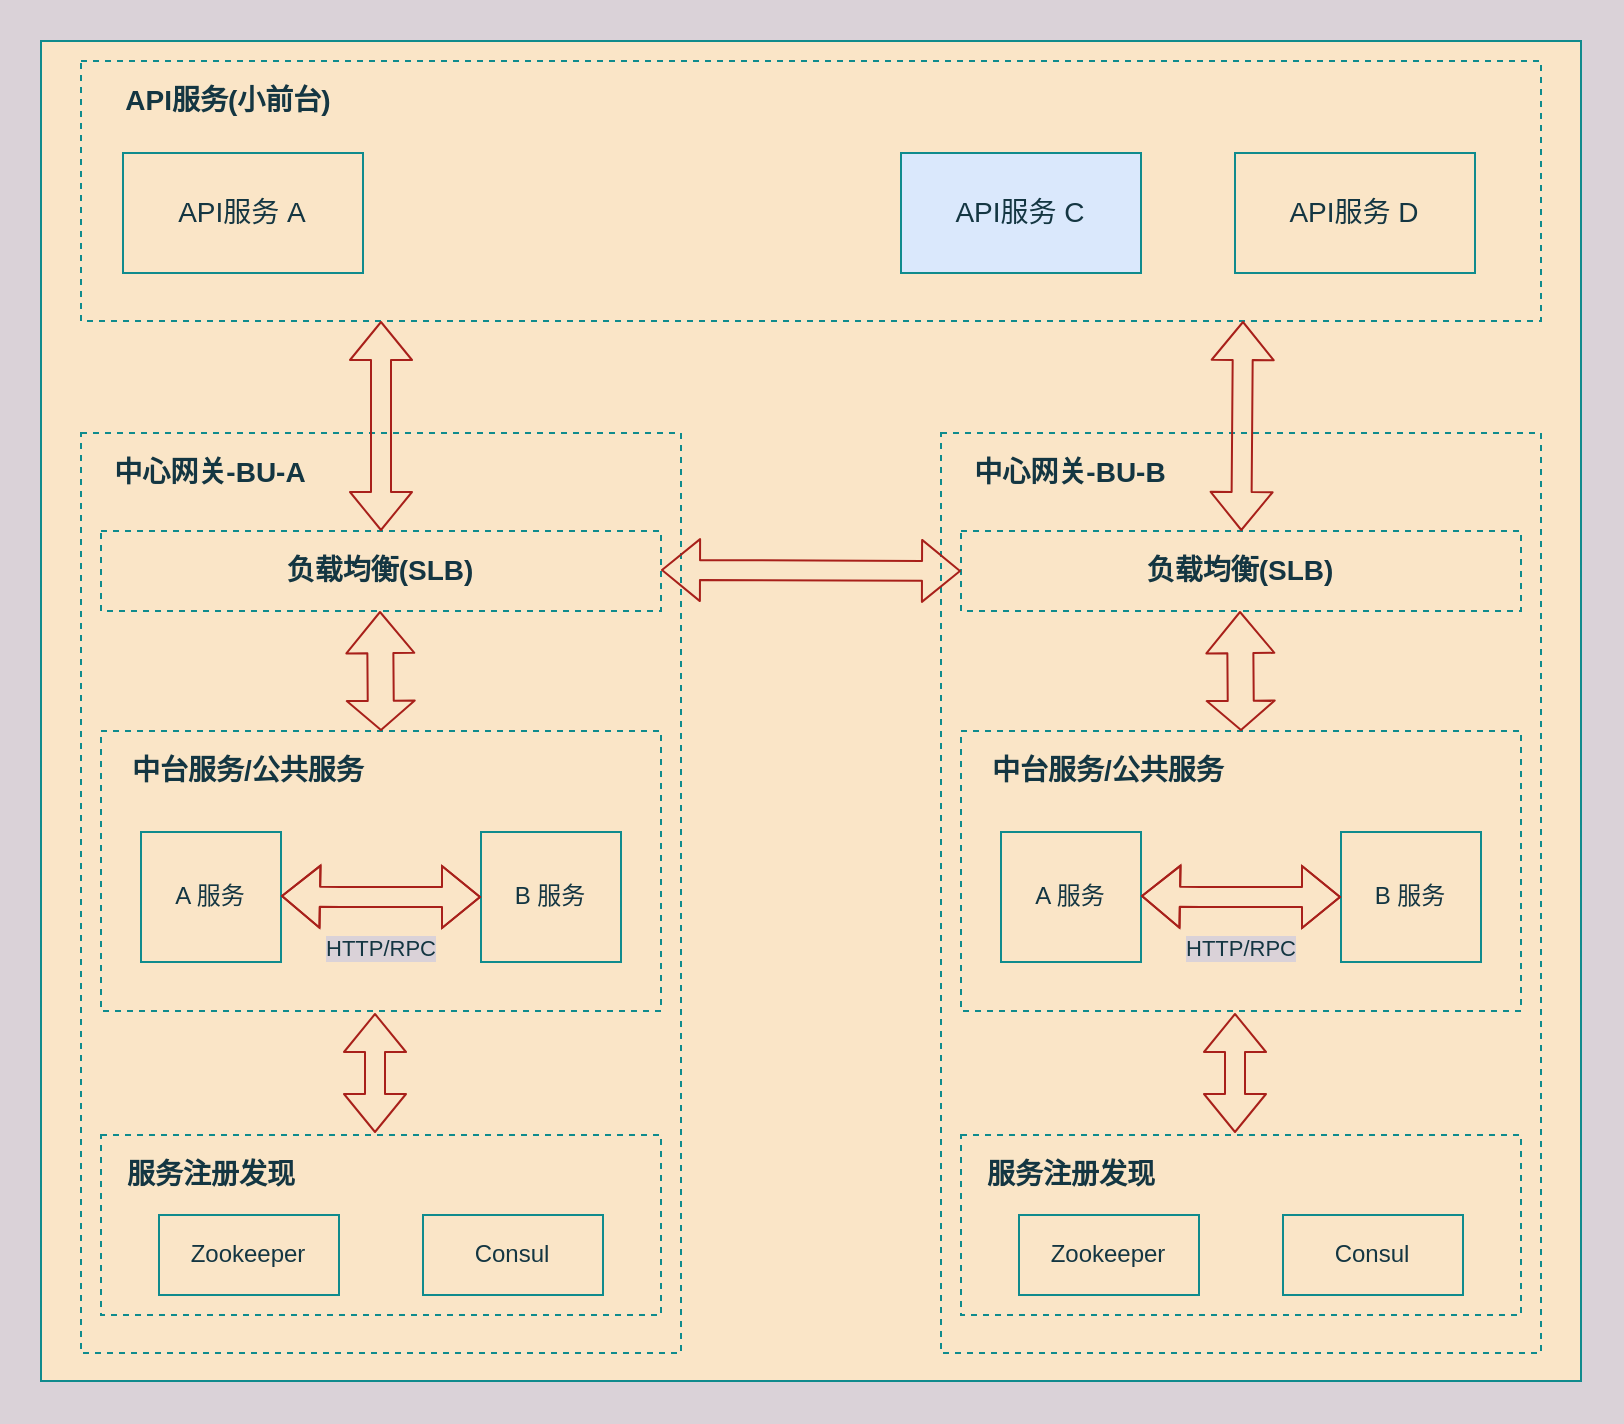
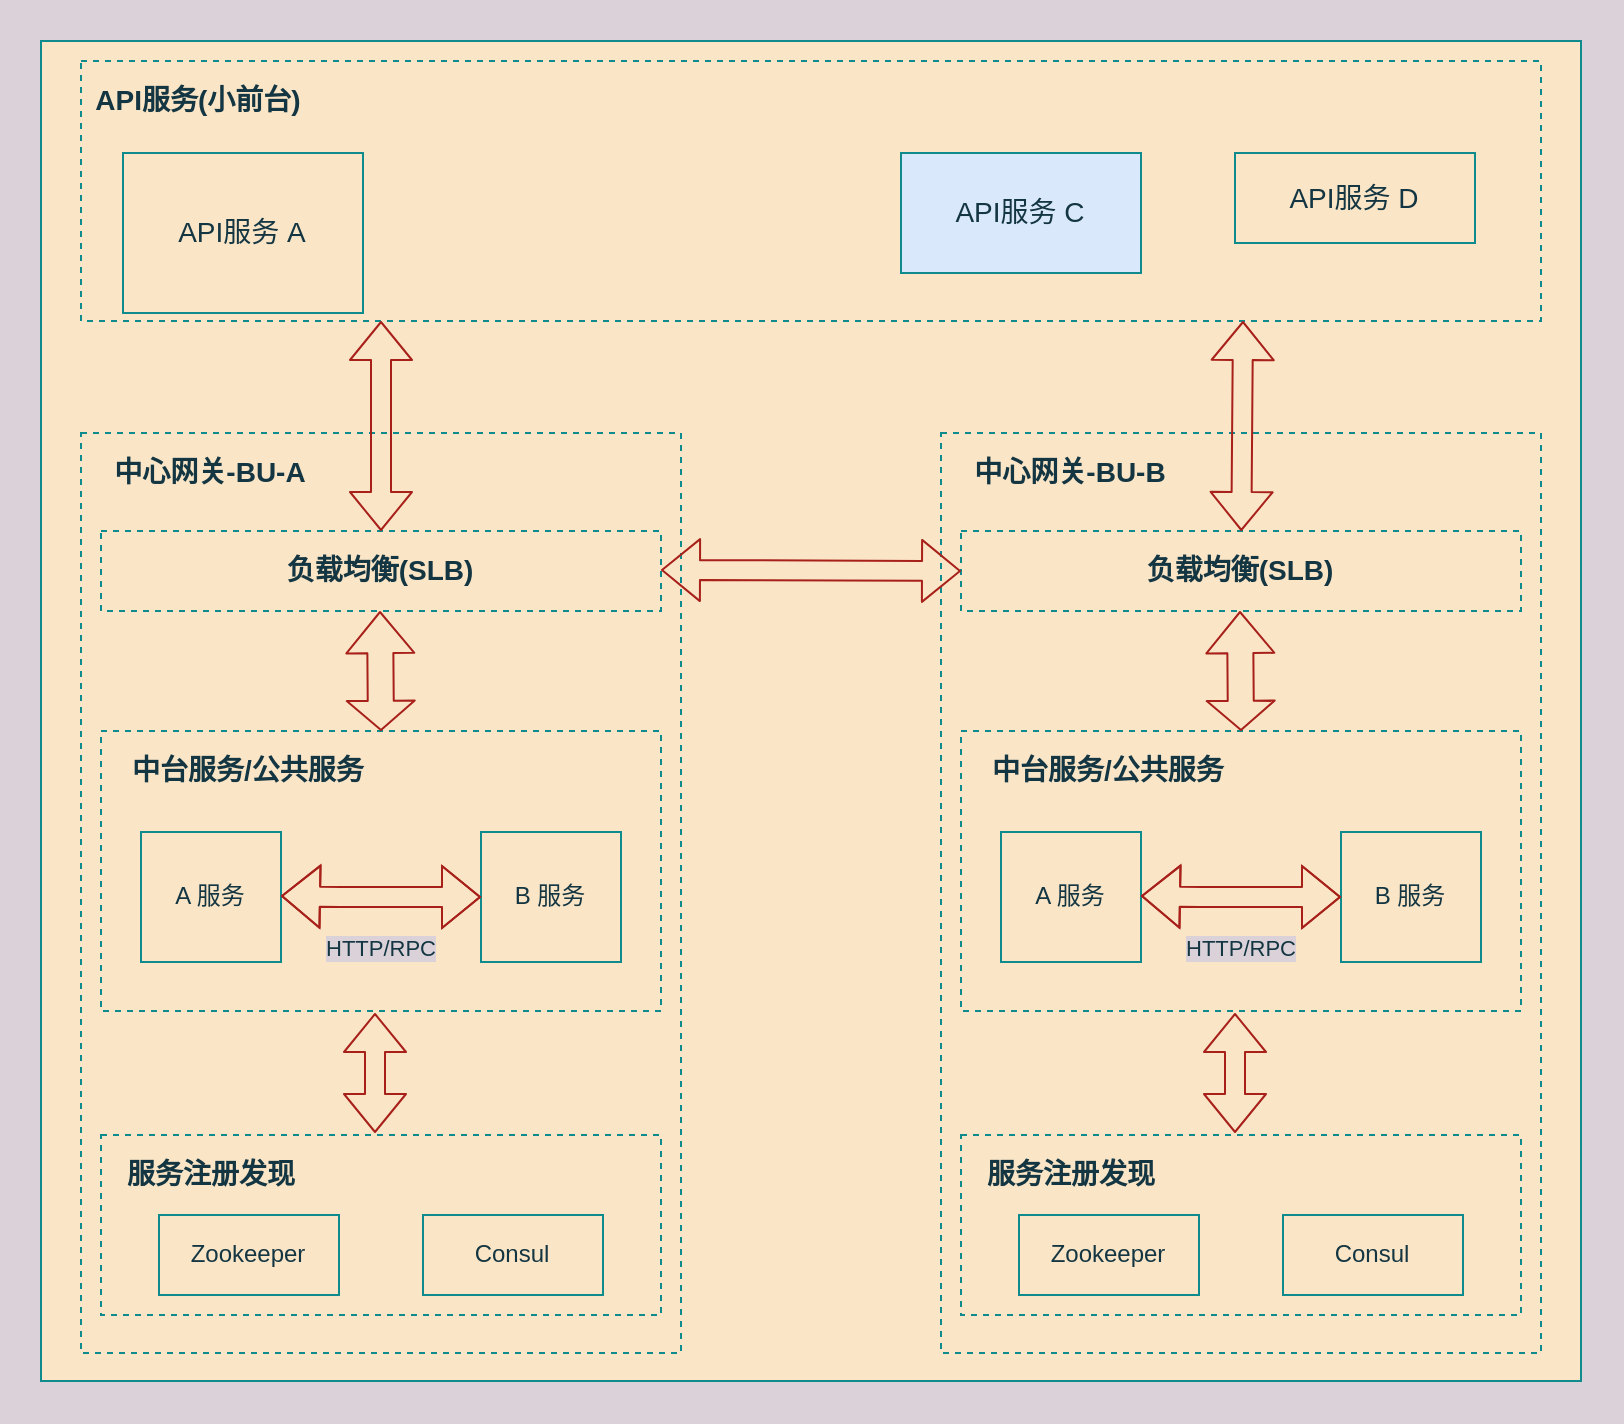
node "API服务(小前台)": moved (229, 101) -> (199, 101)
node "API服务 A": size 240x120 -> 240x160
node "API服务 D": size 240x120 -> 240x90
